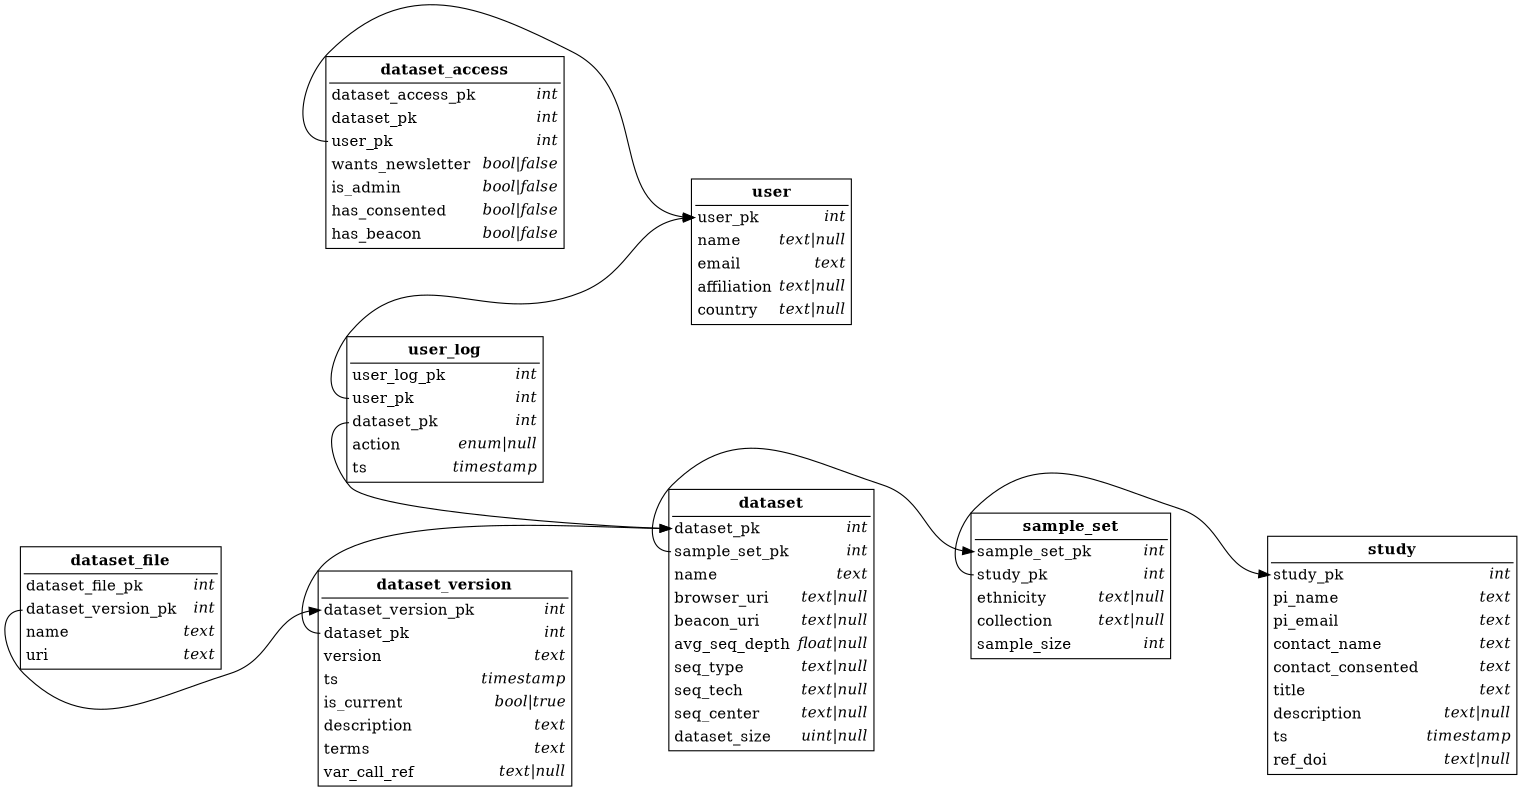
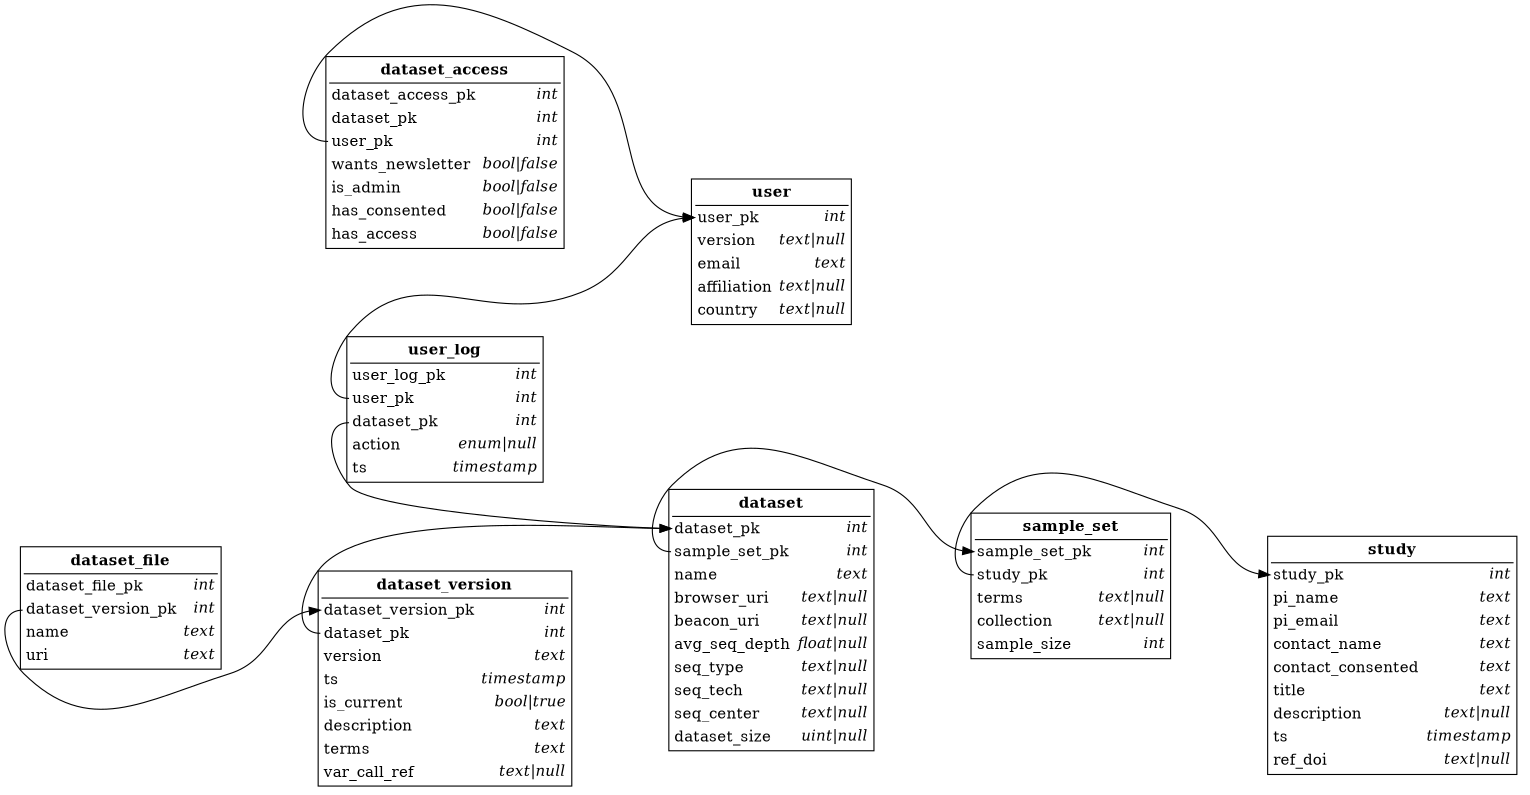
node "dataset_access": text "has_beacon" -> "has_access"
node "user": text "name" -> "version"
node "sample_set": text "ethnicity" -> "terms"
